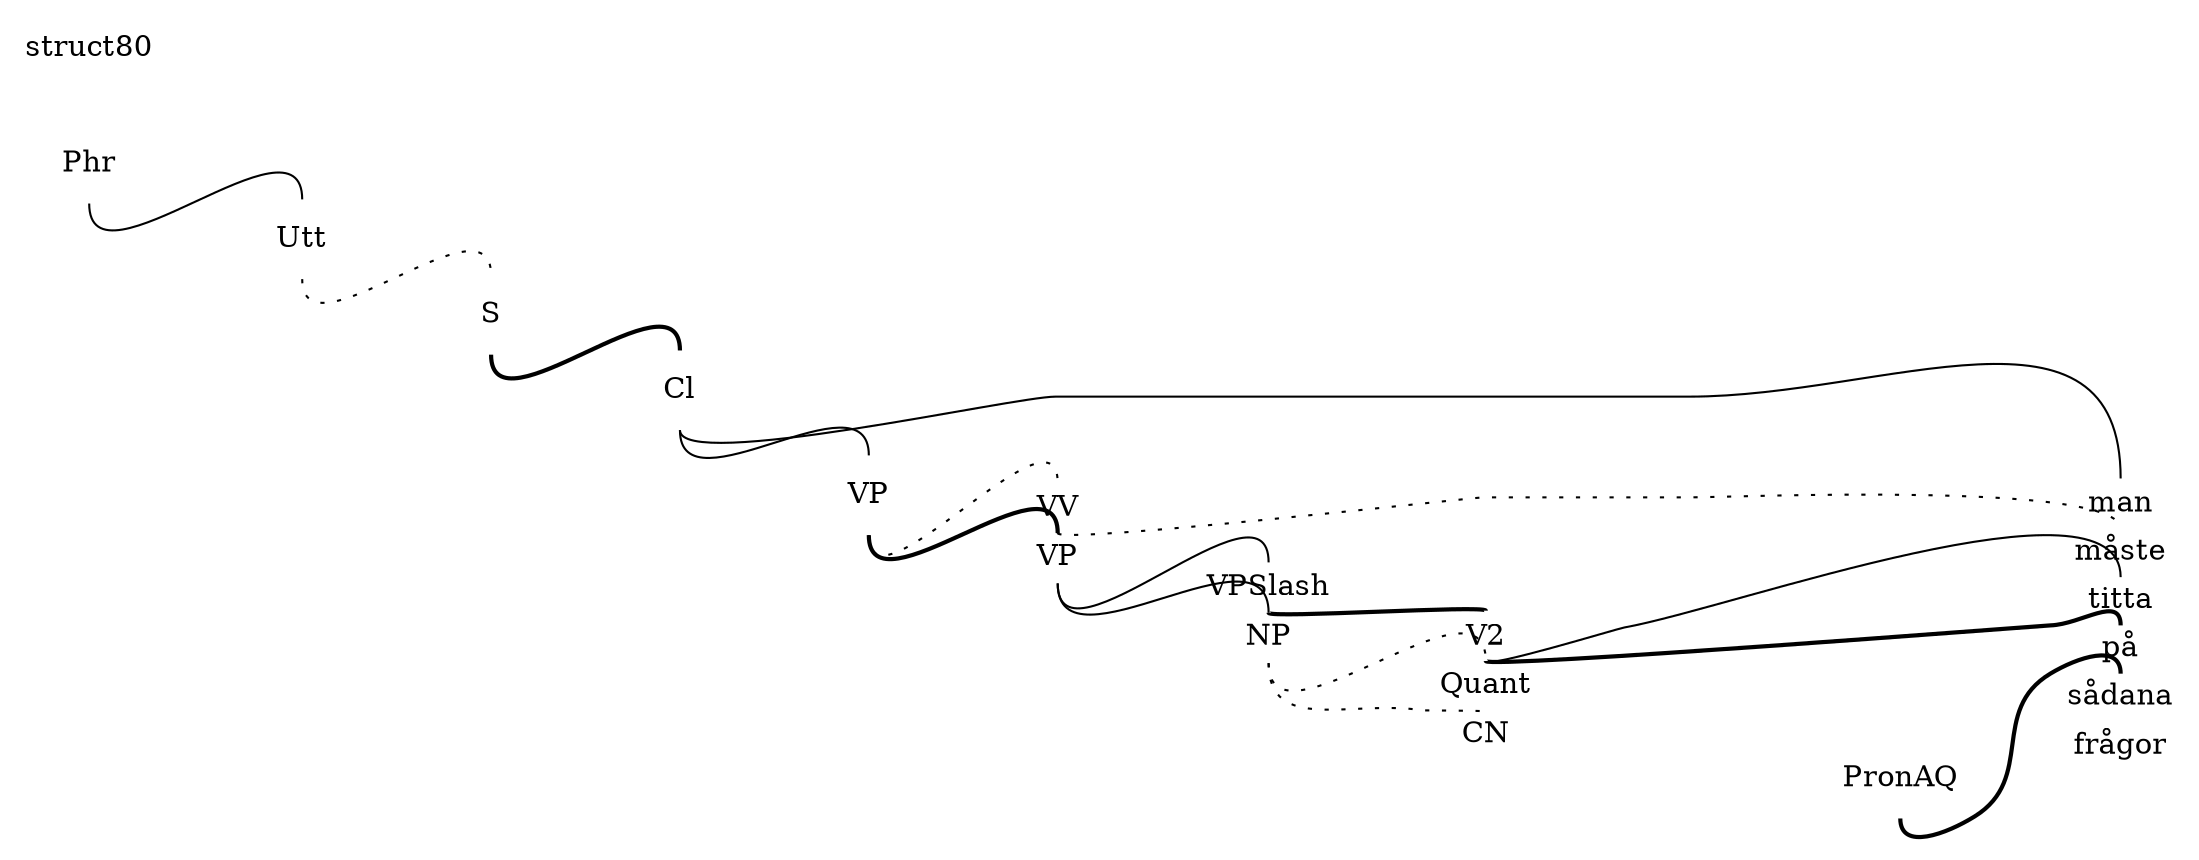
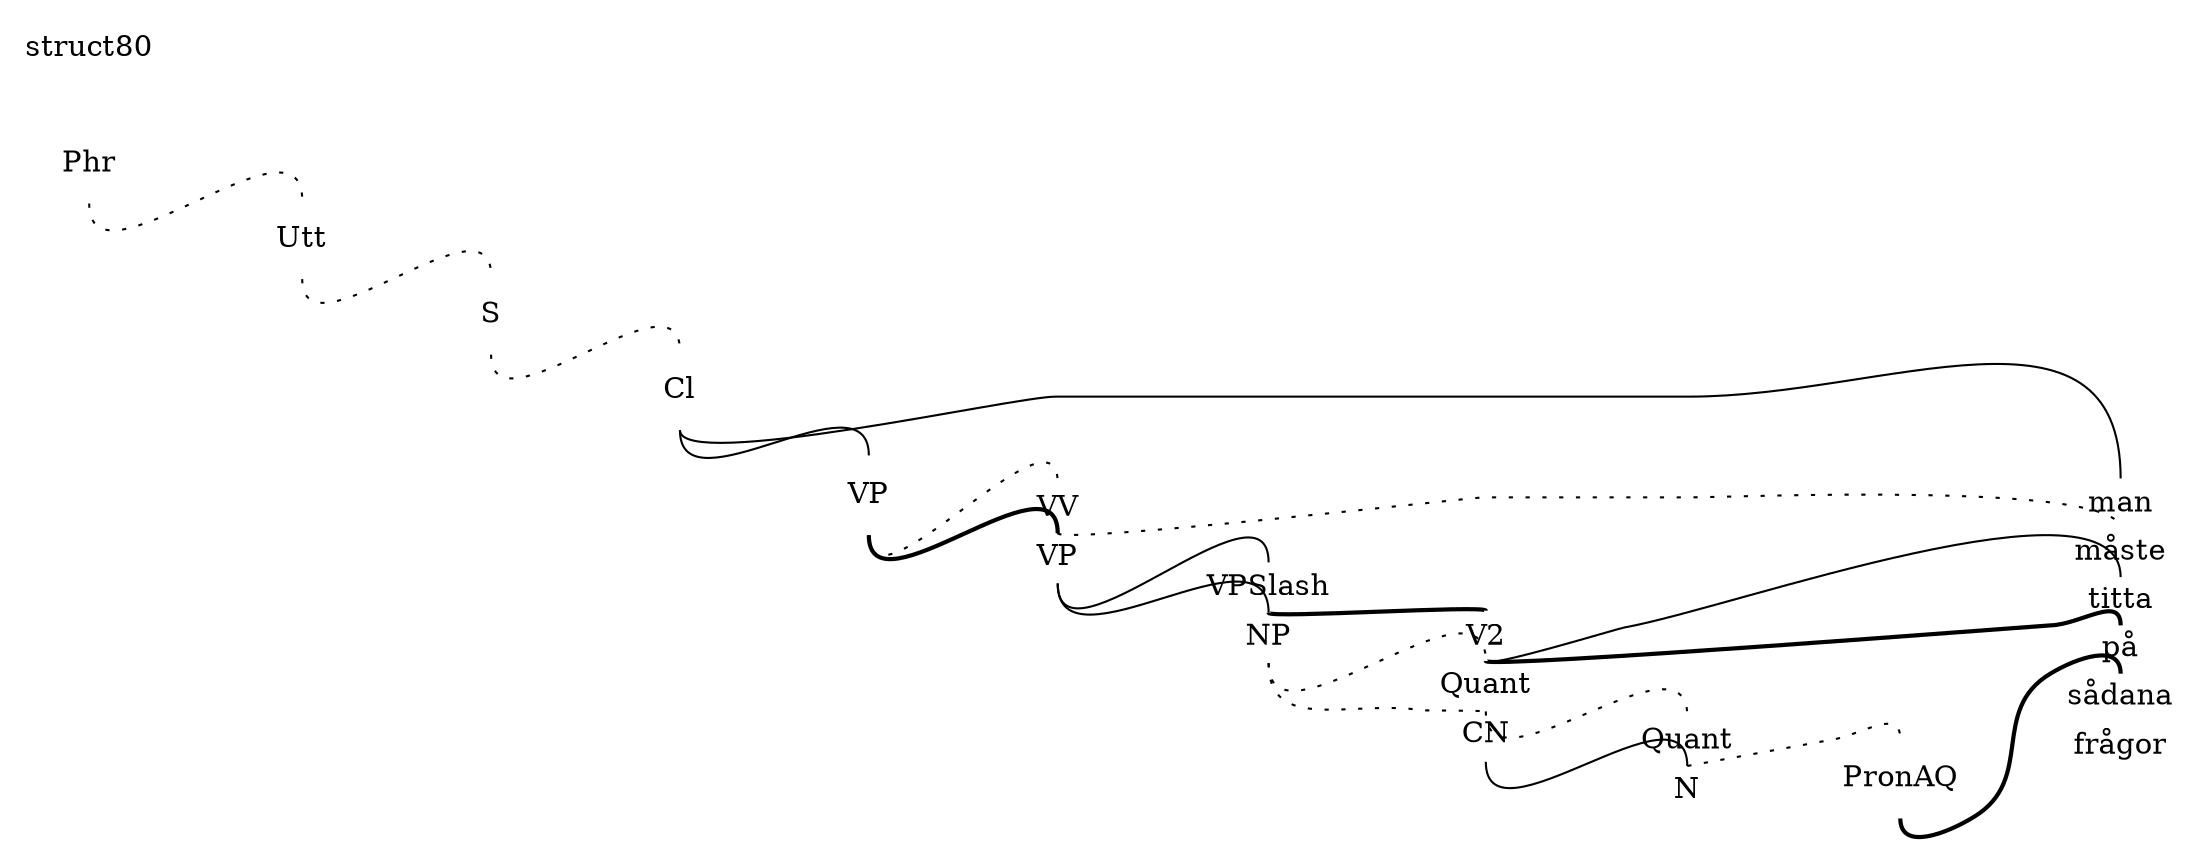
edge "Phr" -- "Utt": style solid -> dotted
edge "S" -- "Cl": style bold -> dotted
node "Quant": added
